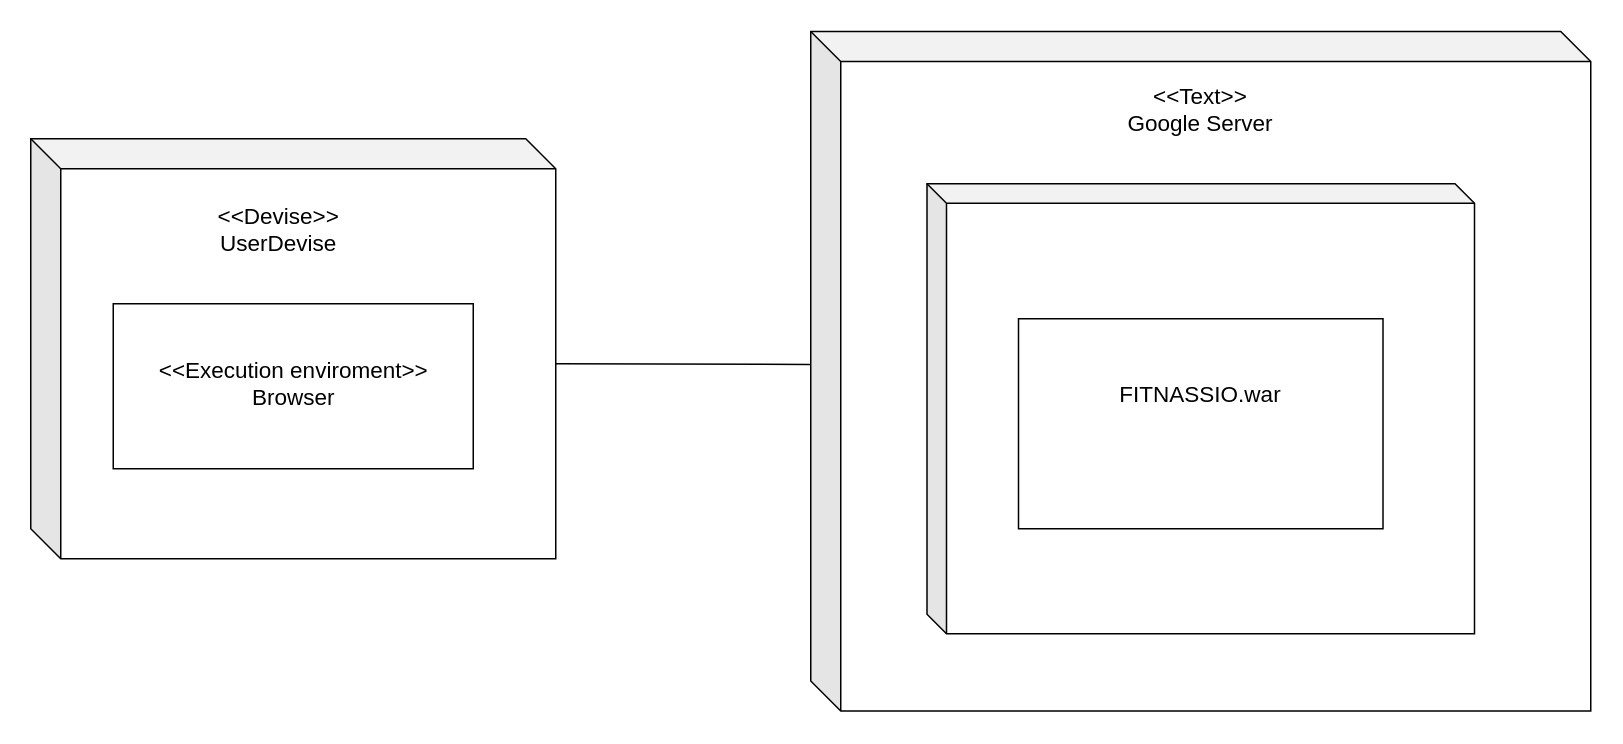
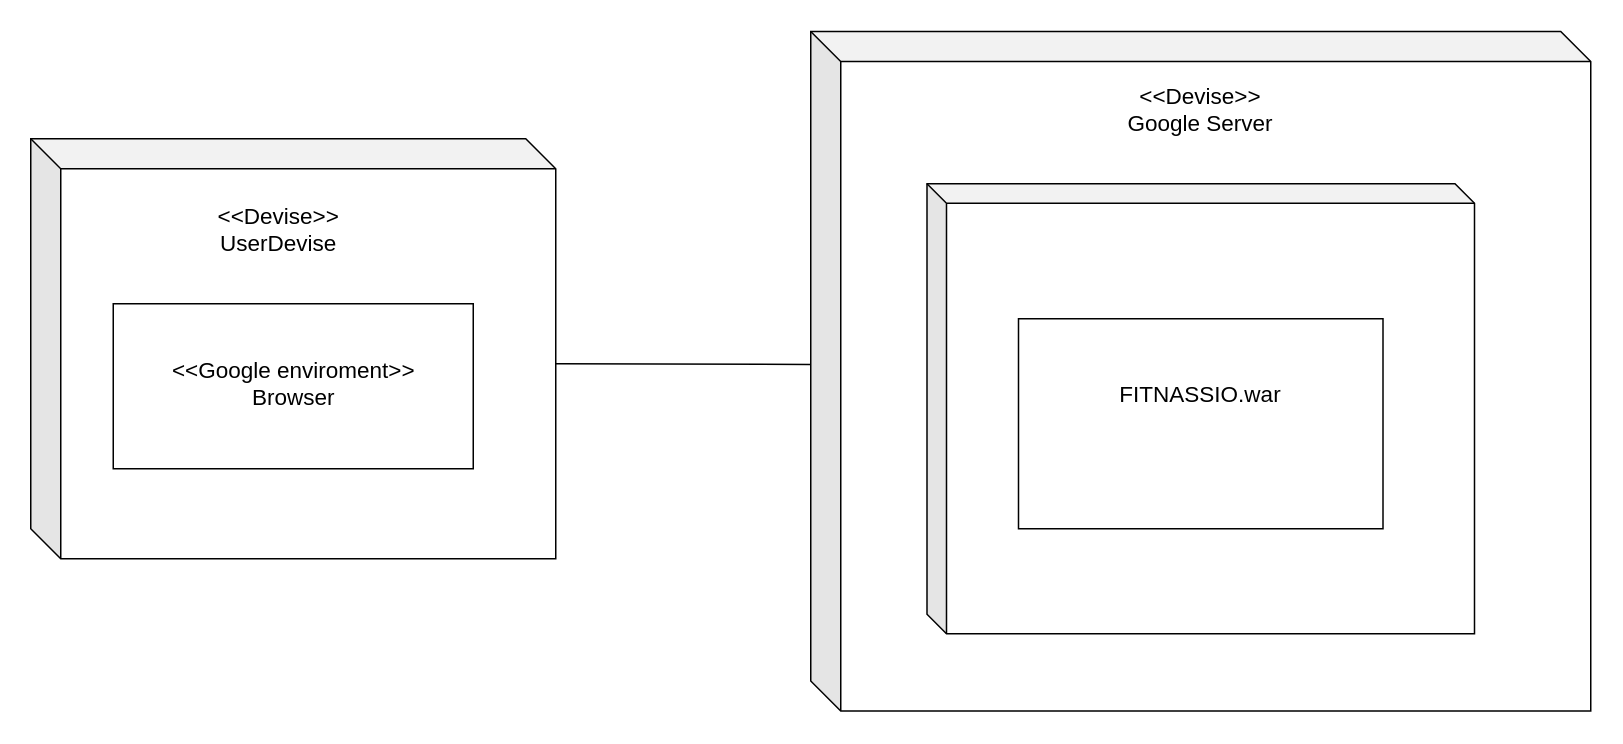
node "<<Text>> Google Server": label "<<Text>> Google Server" -> "<<Devise>> Google Server"
node "<<Execution enviroment>> Browser": label "<<Execution enviroment>> Browser" -> "<<Google enviroment>> Browser"
